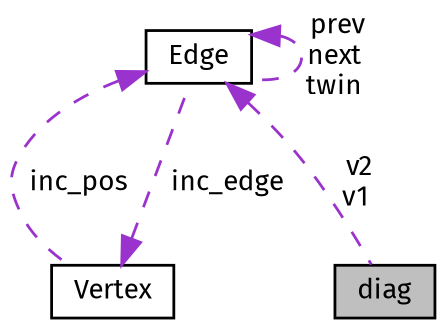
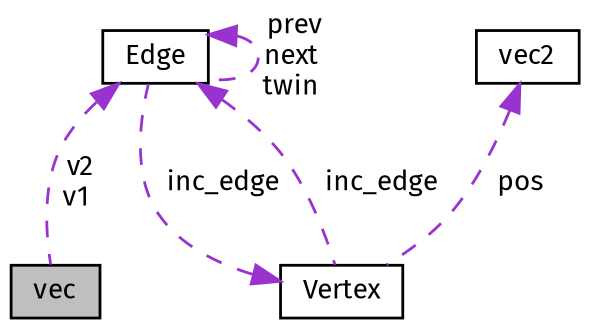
node "vec2": added
edge "Vertex" -> "Edge": label " inc_pos" -> " inc_edge"
node "diag": label "diag" -> "vec"
